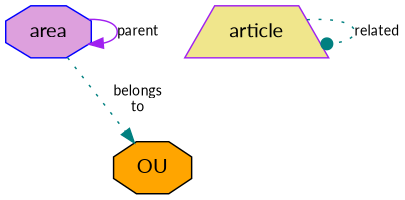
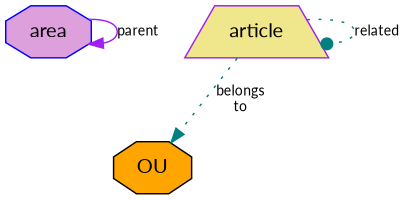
edge "area" -> "OU": now "article" -> "OU"
